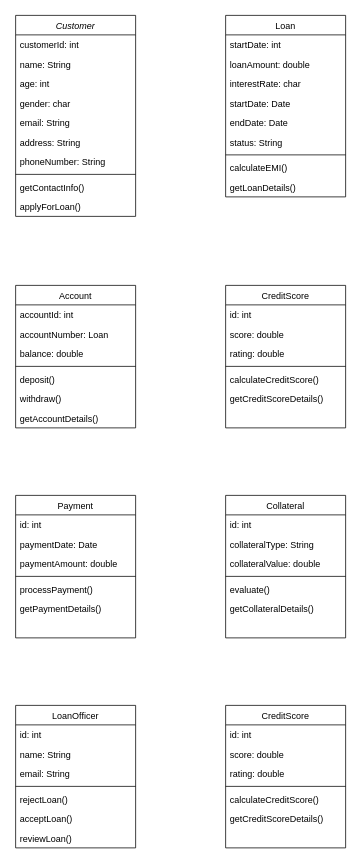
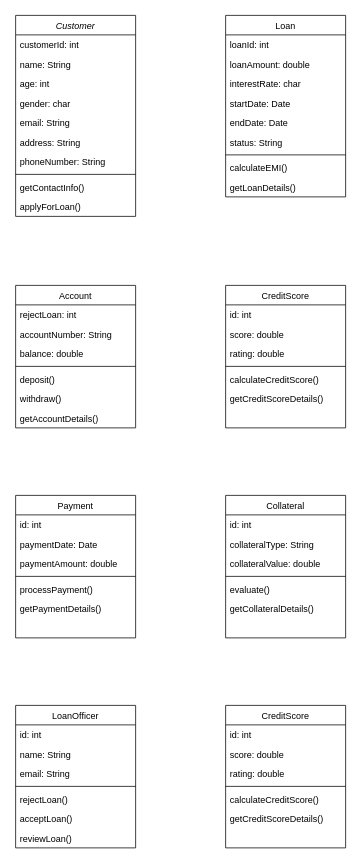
node "startDate: int": label "startDate: int" -> "loanId: int"
node "accountId: int": label "accountId: int" -> "rejectLoan: int"
node "accountNumber: Loan": label "accountNumber: Loan" -> "accountNumber: String"
